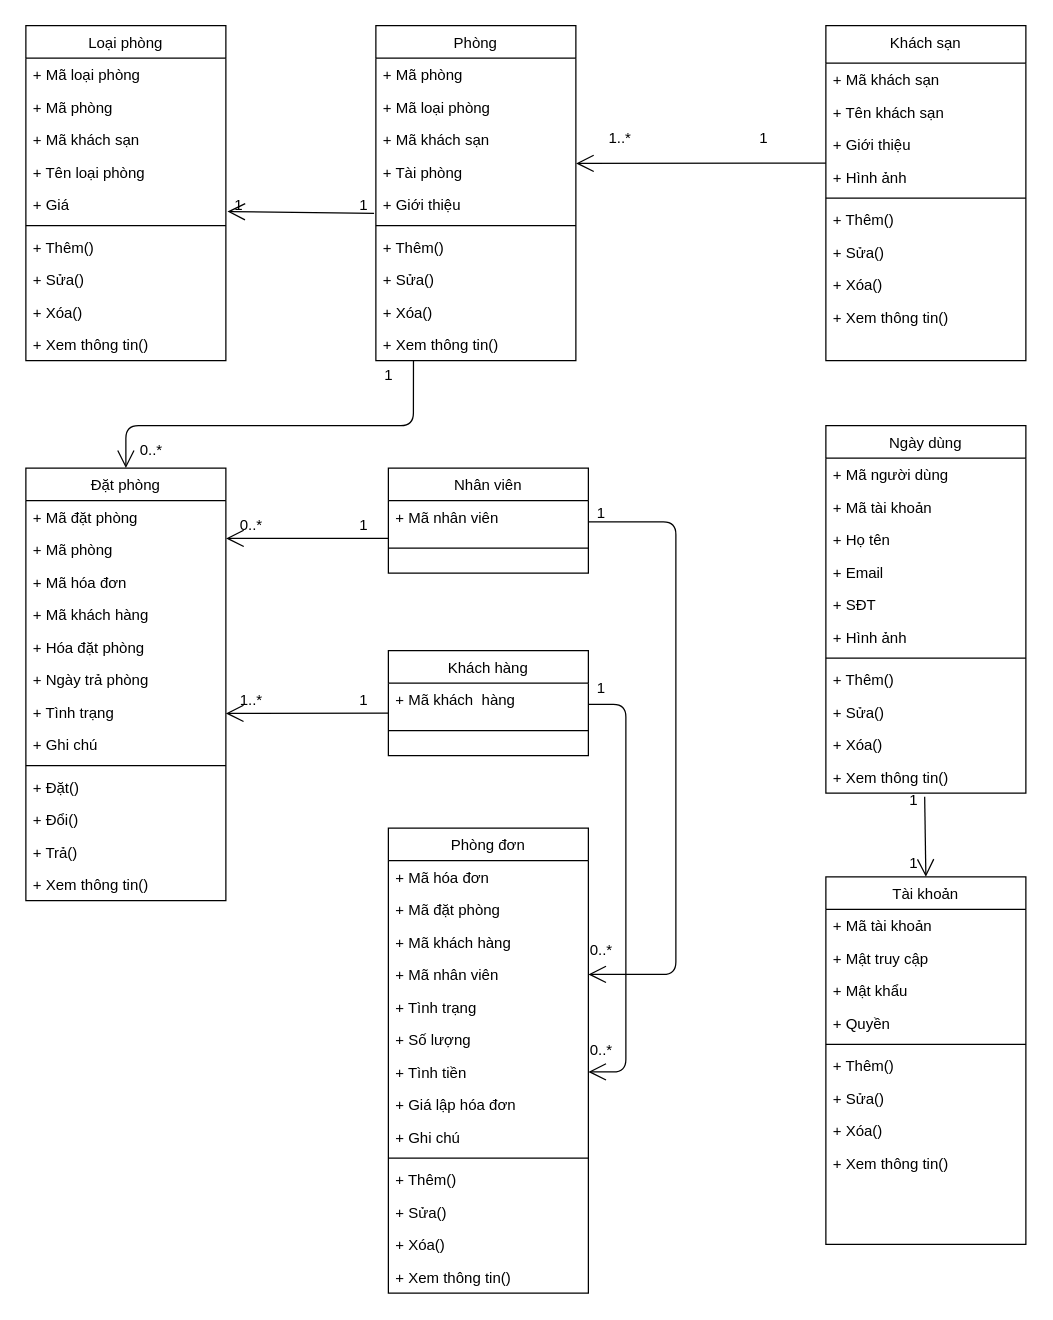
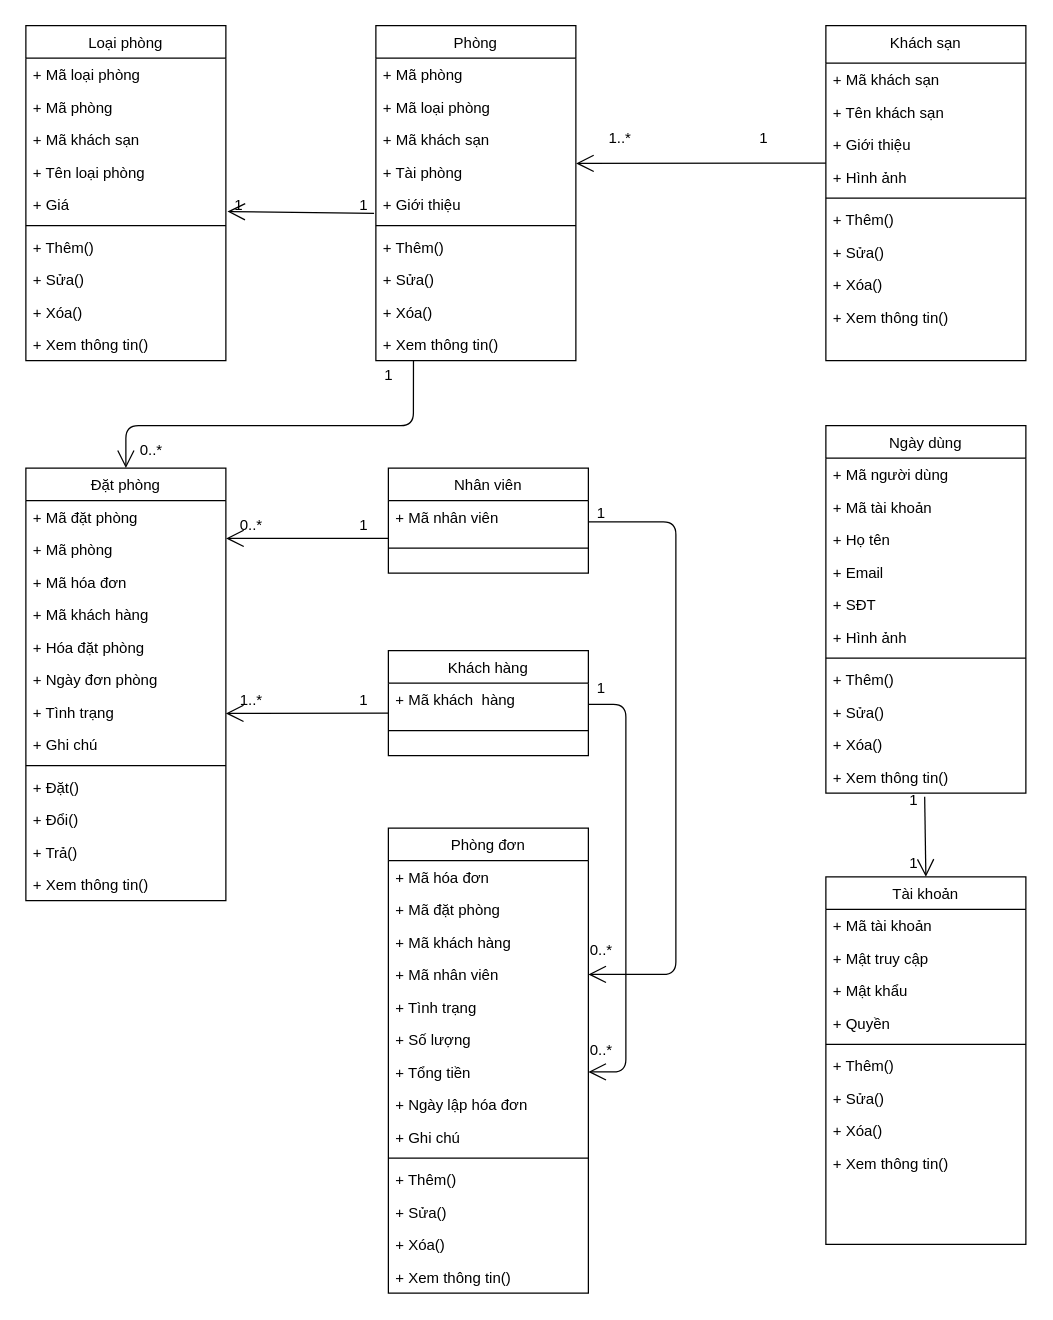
node "+ Ngày trả phòng": label "+ Ngày trả phòng" -> "+ Ngày đơn phòng"
node "+ Tình tiền": label "+ Tình tiền" -> "+ Tổng tiền"
node "+ Giá lập hóa đơn": label "+ Giá lập hóa đơn" -> "+ Ngày lập hóa đơn"
